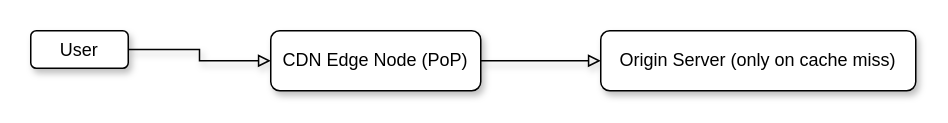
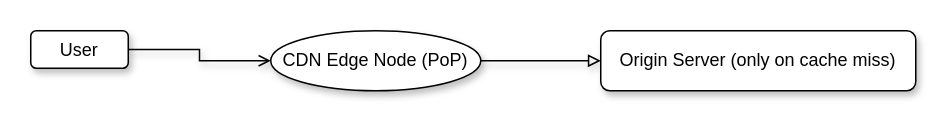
edge "User" -> "CDN Edge Node (PoP)": arrowhead block -> open
node "CDN Edge Node (PoP)": shape rounded rectangle -> ellipse
